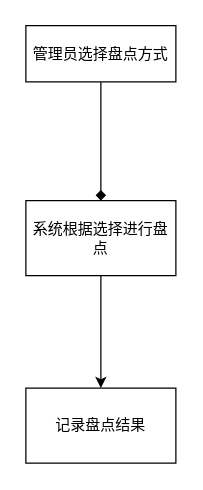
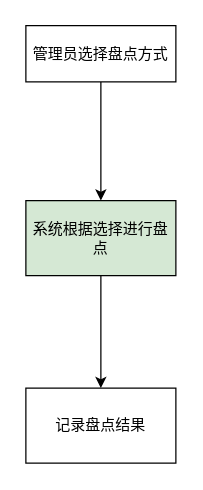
edge "管理员选择盘点方式" -> "系统根据选择进行盘点": arrowhead diamond -> classic
node "系统根据选择进行盘点": fillcolor #ffffff -> #d5e8d4
